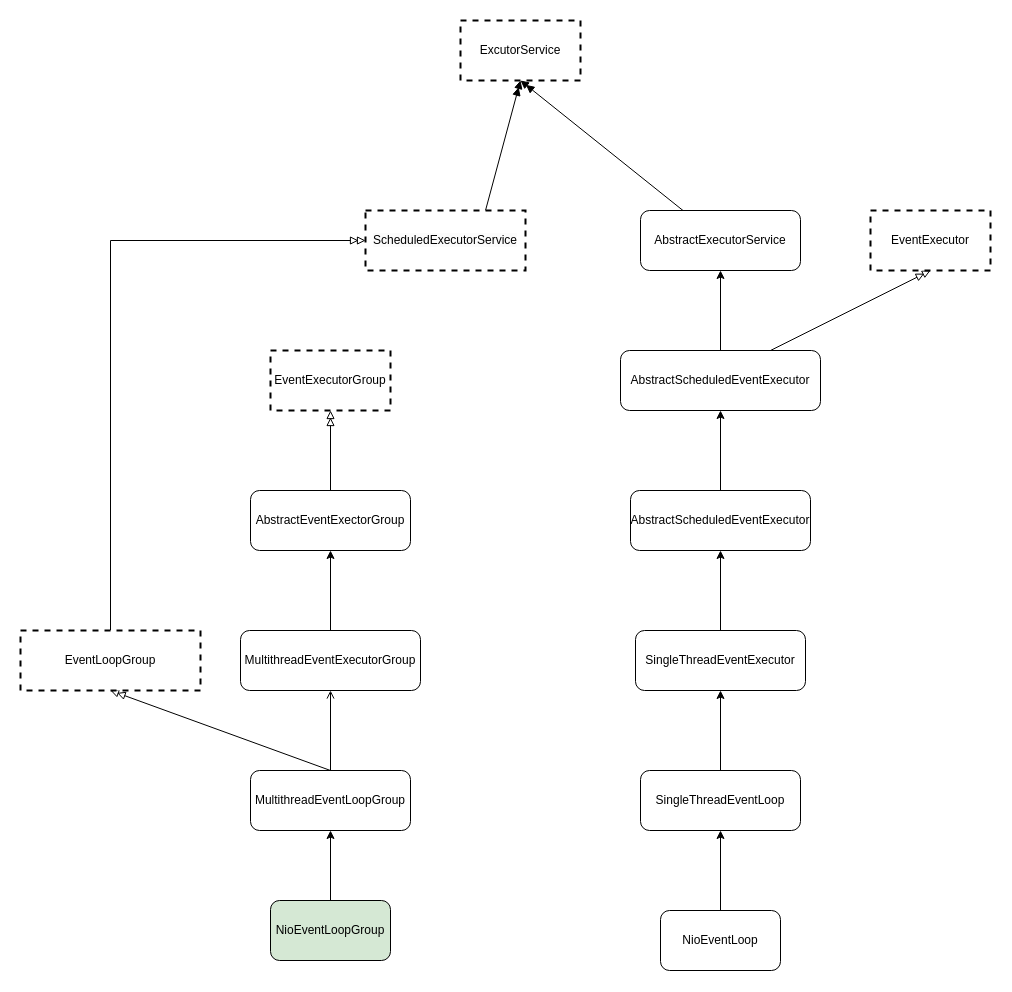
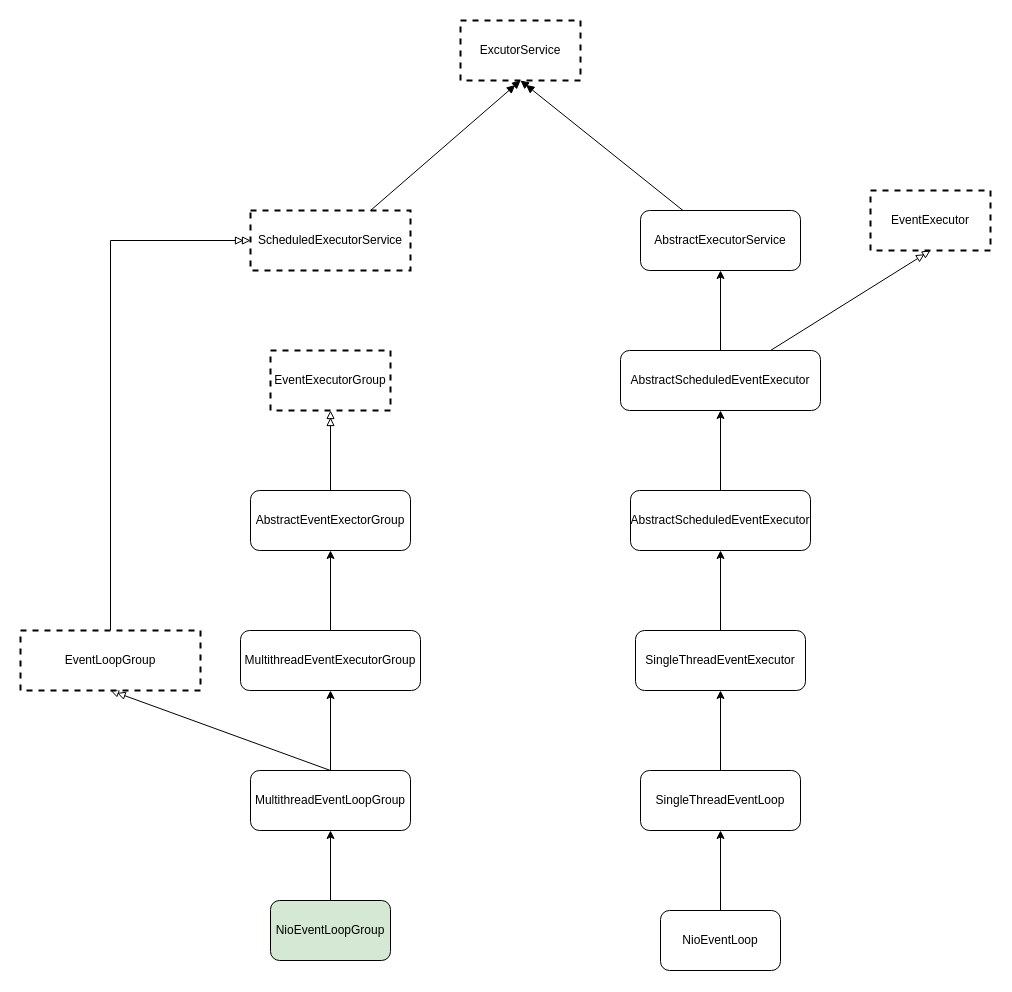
node "ScheduledExecutorService": moved (446, 241) -> (331, 241)
node "EventExecutor": moved (931, 241) -> (931, 221)
edge "MultithreadEventLoopGroup" -> "MultithreadEventExecutorGroup": arrowhead open -> classic
